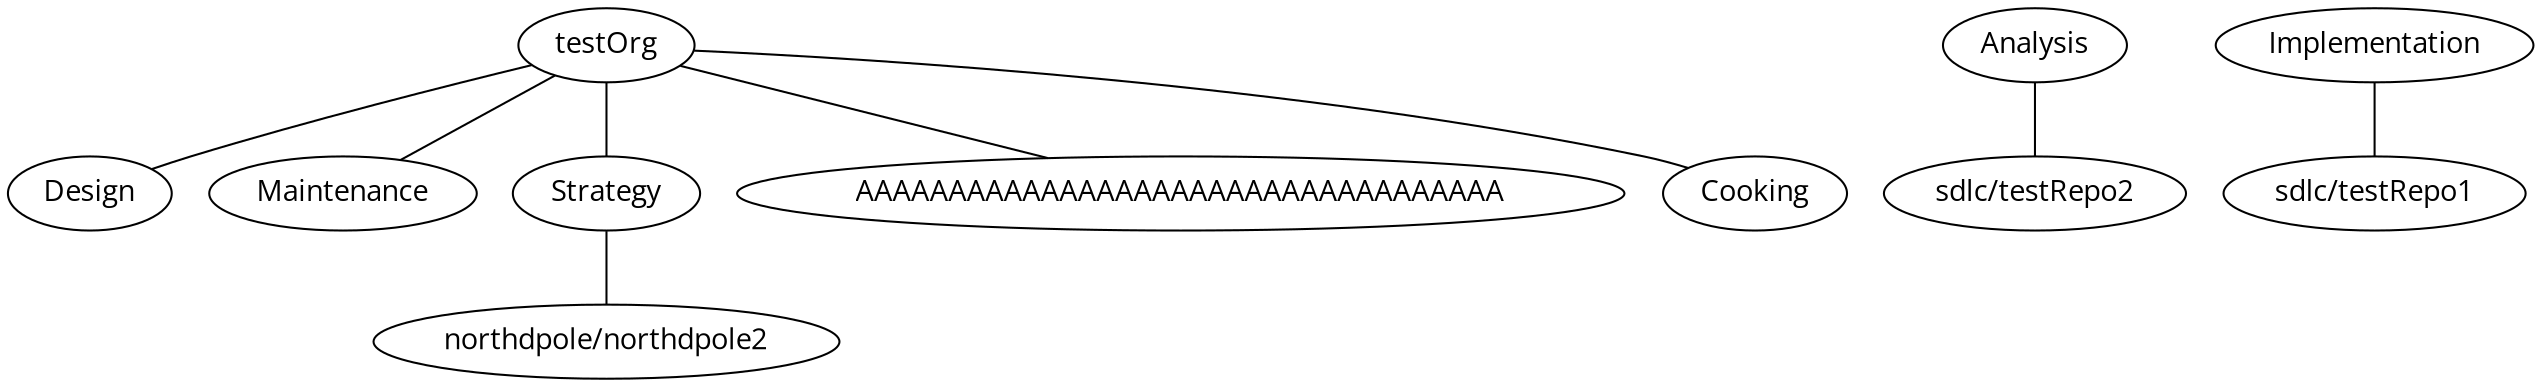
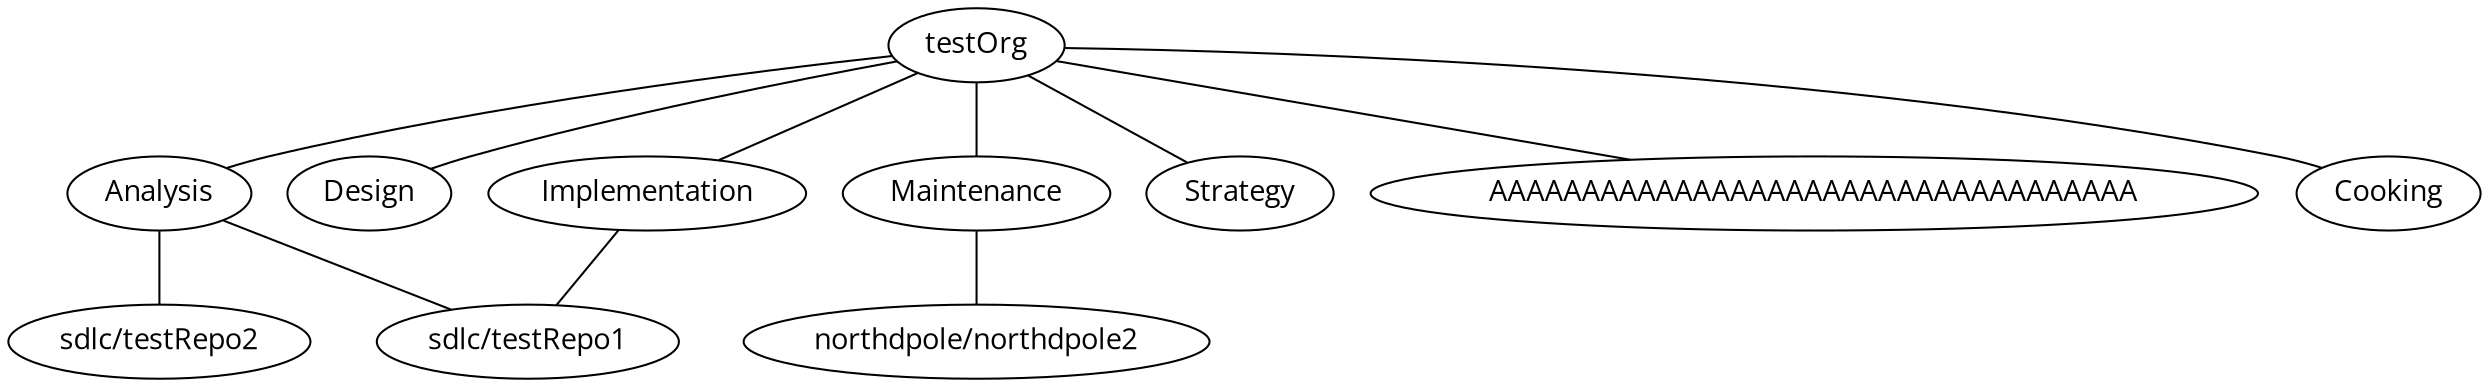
edge "testOrg" -- "Analysis": added
edge "testOrg" -- "Implementation": added
edge "Analysis" -- "sdlc/testRepo1": added
edge "Strategy" -- "northdpole/northdpole2": now "Maintenance" -- "northdpole/northdpole2"
